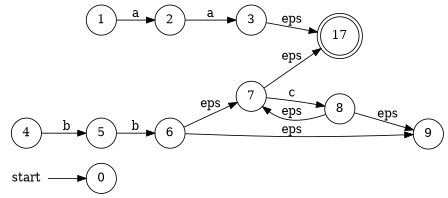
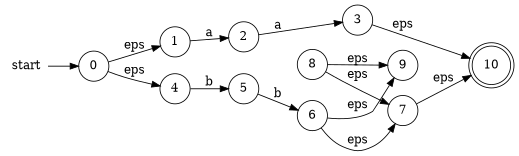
node "17": label "17" -> "10"
edge "0" -> "1": added, label "eps"
edge "0" -> "4": added, label "eps"
edge "7" -> "8": removed, label "c"
